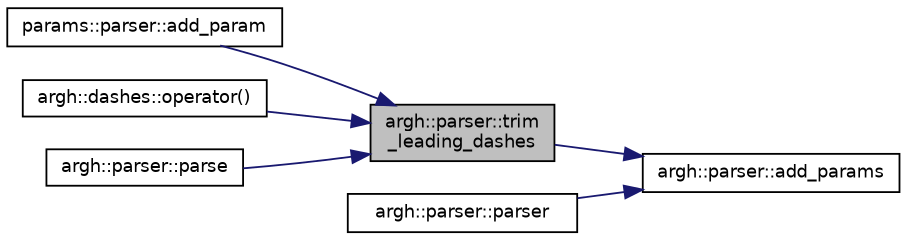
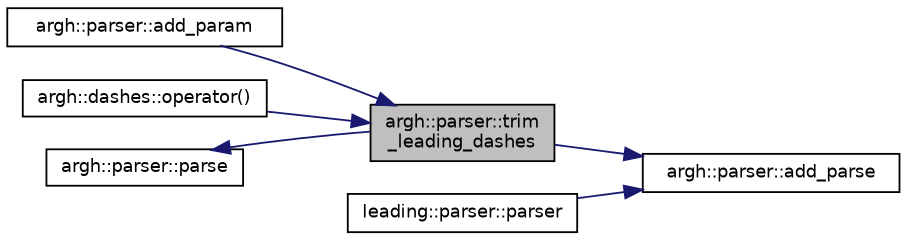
node "params::parser::add_param": label "params::parser::add_param" -> "argh::parser::add_param"
edge "argh::parser::parse" -> "argh::parser::trim _leading_dashes": reversed
node "argh::parser::add_params": label "argh::parser::add_params" -> "argh::parser::add_parse"
node "argh::parser::parser": label "argh::parser::parser" -> "leading::parser::parser"
